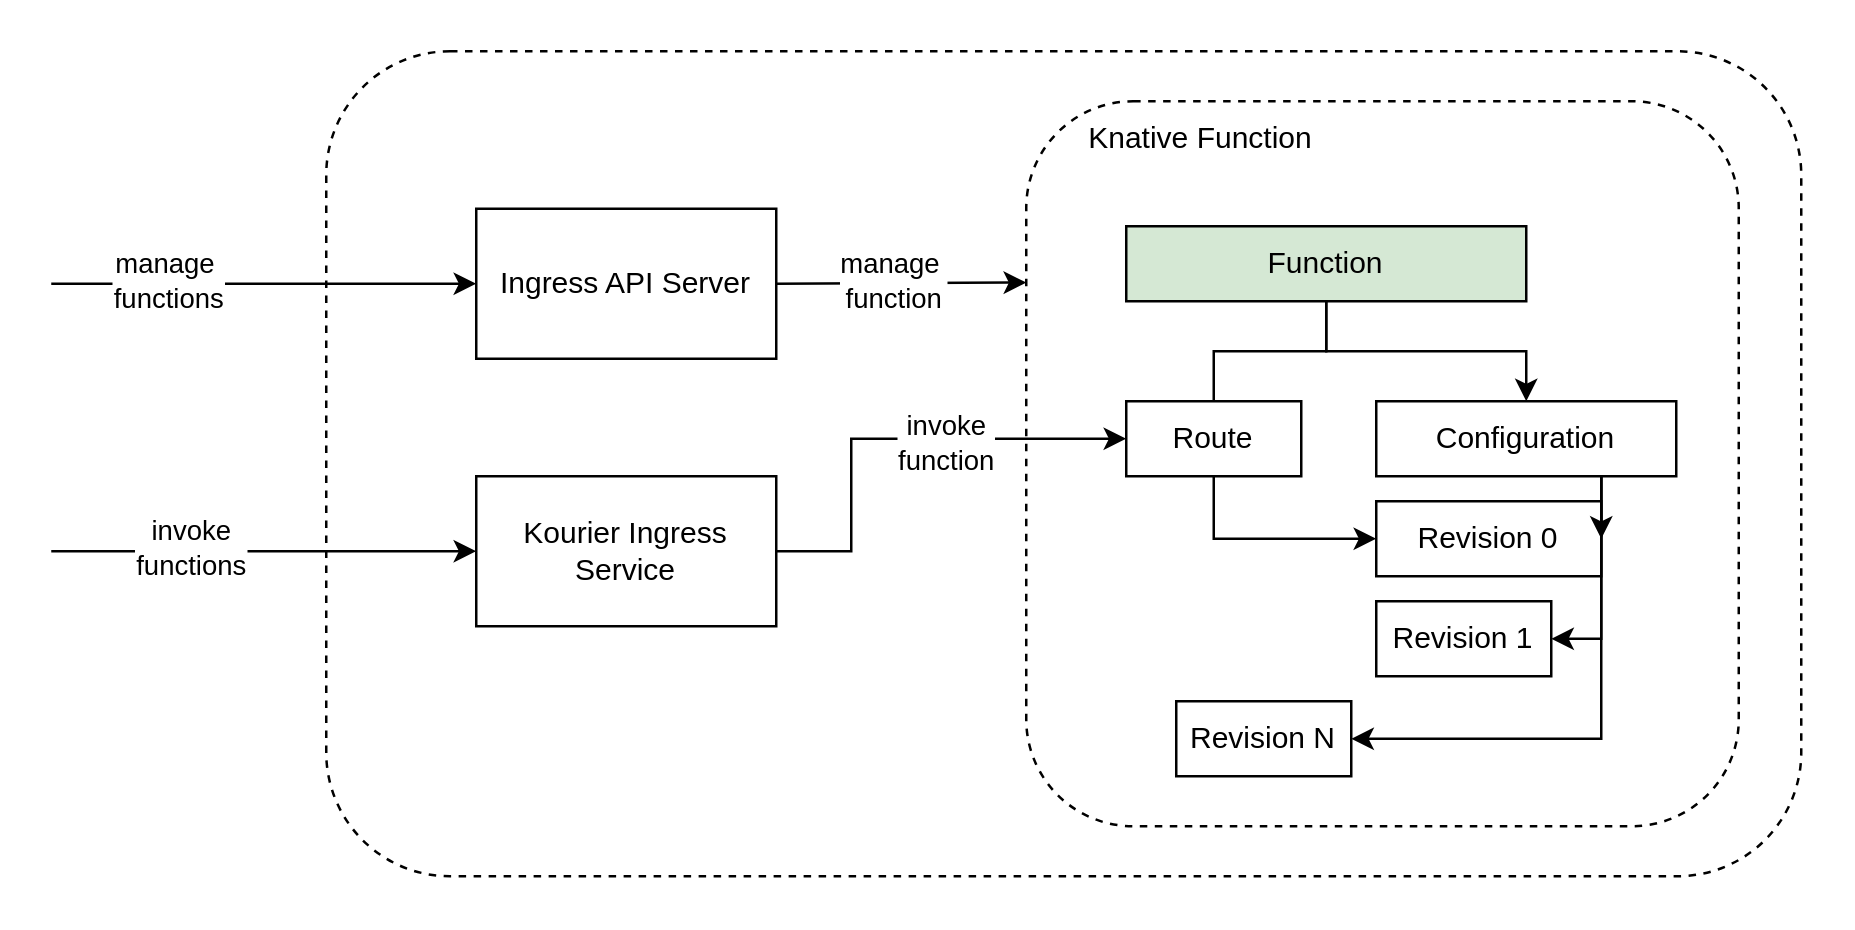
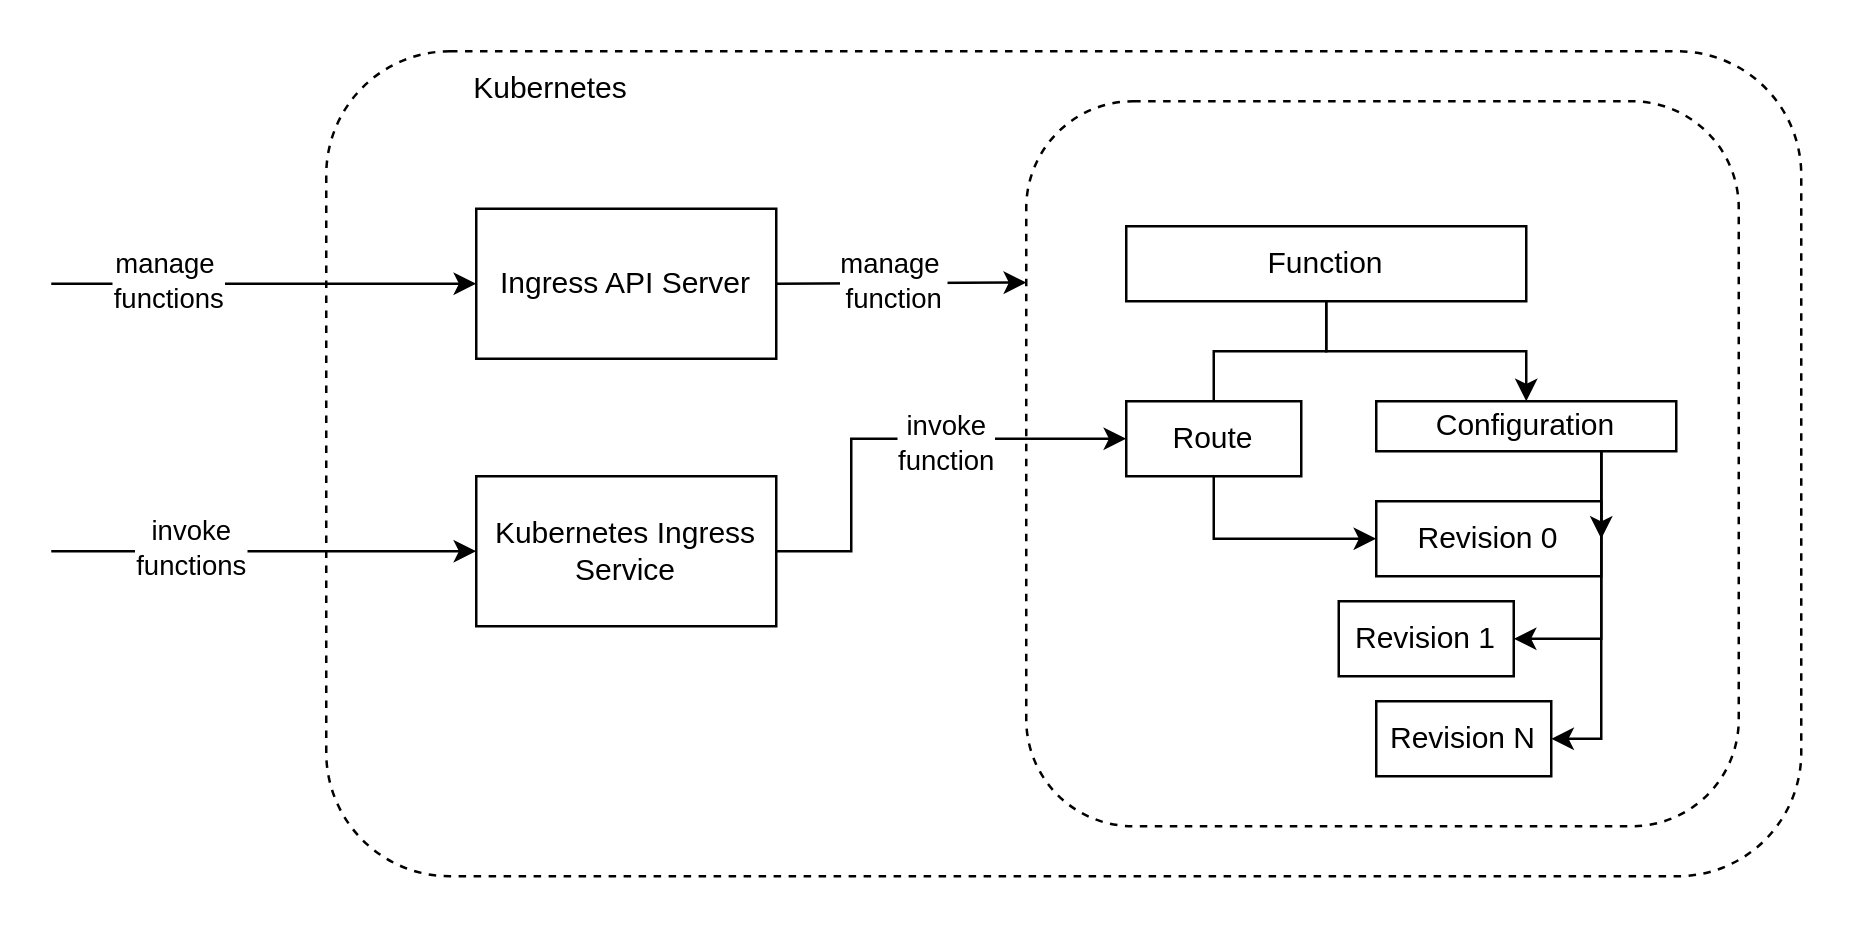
node "Kubernetes": added
node "Knative Function": removed
node "Function": fillcolor #d5e8d4 -> #ffffff
node "Configuration": size 300x75 -> 300x50
node "Kourier Ingress Service": label "Kourier Ingress Service" -> "Kubernetes Ingress Service"
node "Revision 1": moved (1464, 639) -> (1426, 639)
node "Revision N": moved (1264, 739) -> (1464, 739)
